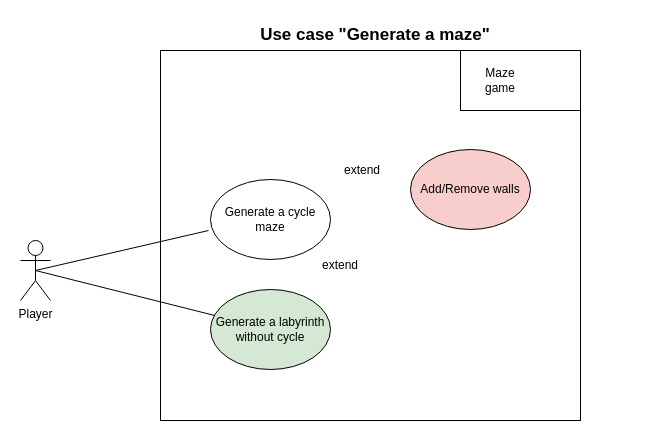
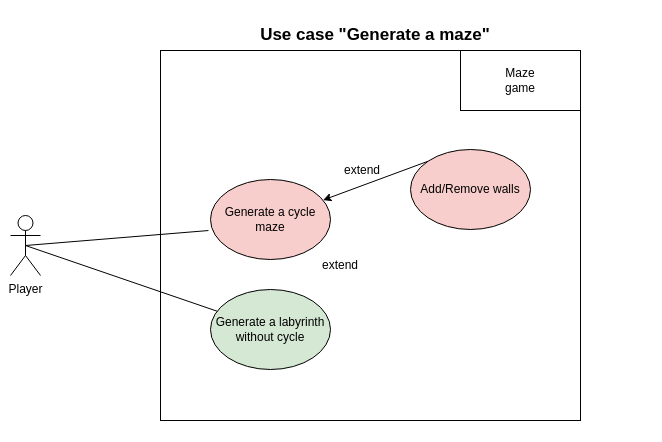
node "Maze game": moved (501, 81) -> (521, 81)
edge "Add/Remove walls" -> "Generate a cycle maze": added
node "Generate a cycle maze": fillcolor #ffffff -> #f8cecc
node "Player": moved (36, 271) -> (26, 246)
